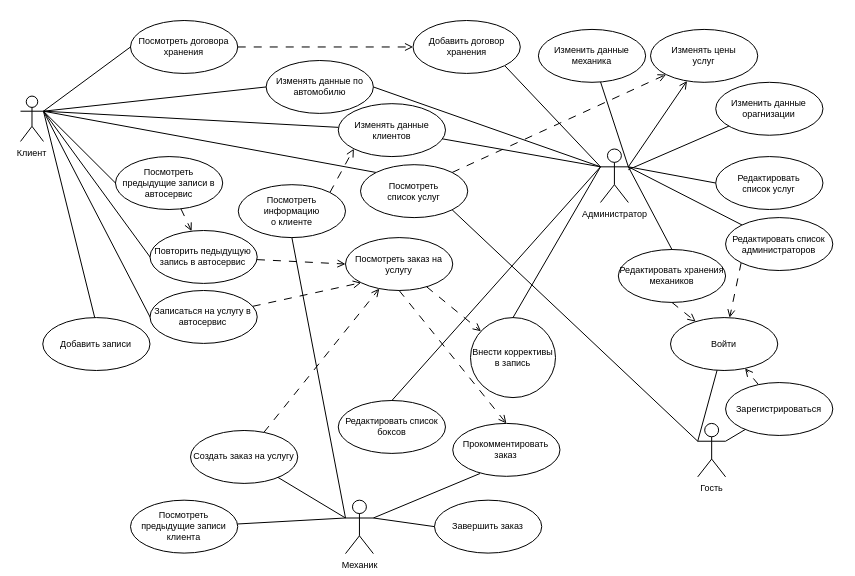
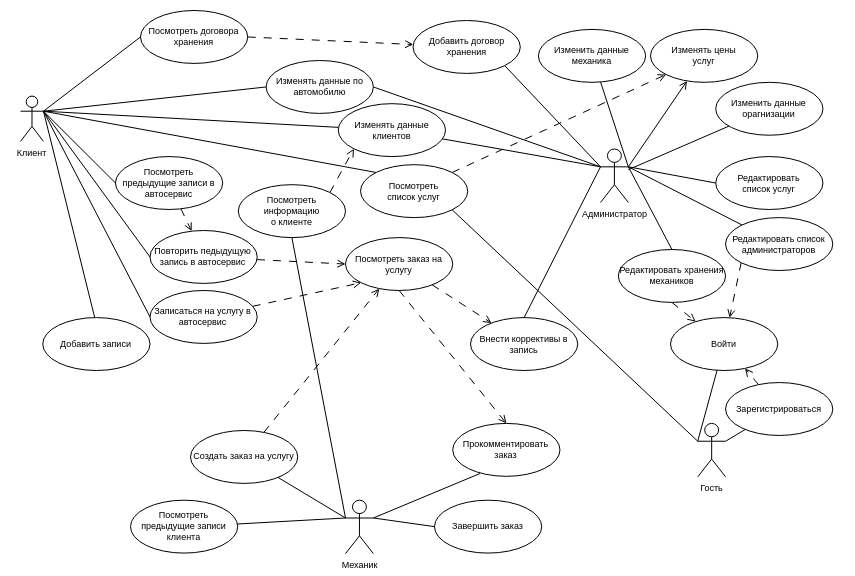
node "Посмотреть договора хранения": moved (184, 47) -> (194, 37)
edge "Администратор" -- "Редактировать списокбоксов": removed
node "Внести коррективы в запись": size 85x80 -> 107x53
node "Редактировать списокбоксов": removed
